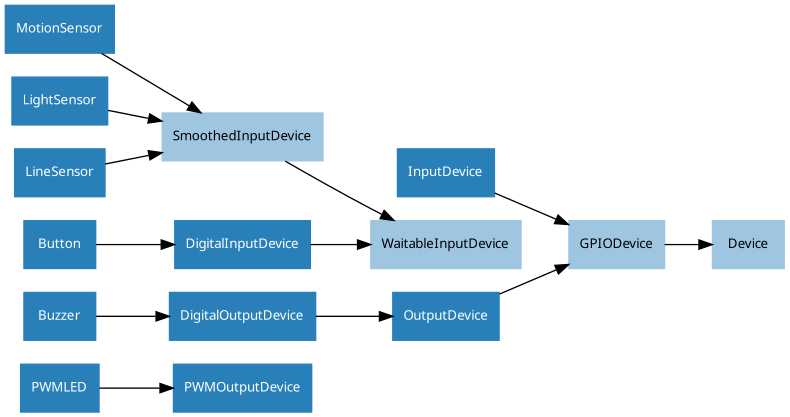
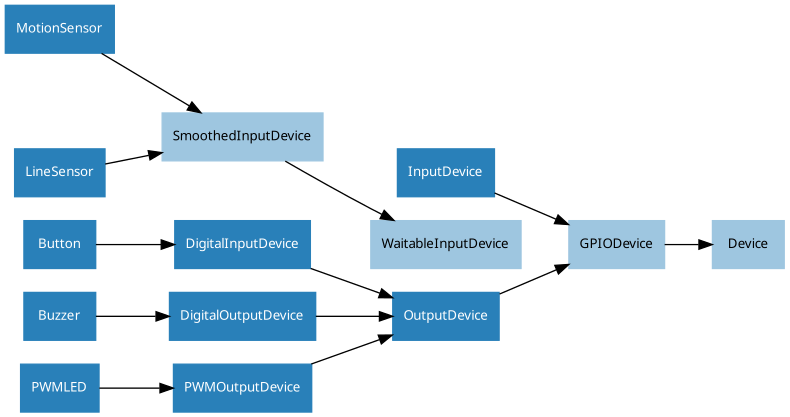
node "LightSensor": removed
edge "DigitalInputDevice" -> "WaitableInputDevice": now "DigitalInputDevice" -> "OutputDevice"
edge "PWMOutputDevice" -> "OutputDevice": added
